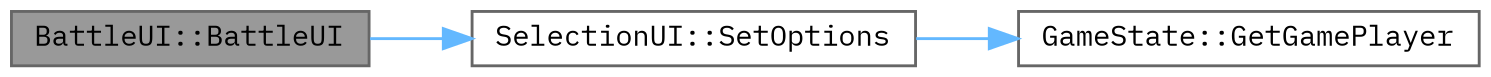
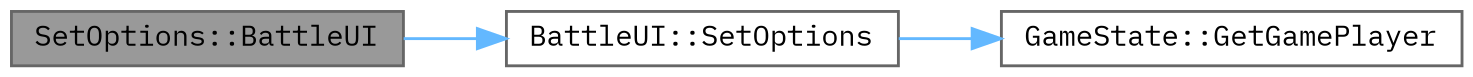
node "BattleUI::BattleUI": label "BattleUI::BattleUI" -> "SetOptions::BattleUI"
node "SelectionUI::SetOptions": label "SelectionUI::SetOptions" -> "BattleUI::SetOptions"
